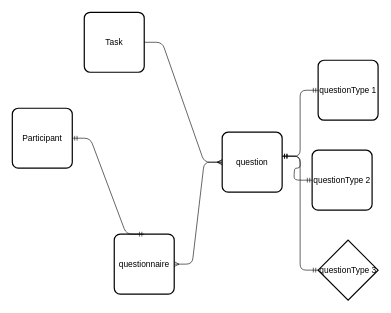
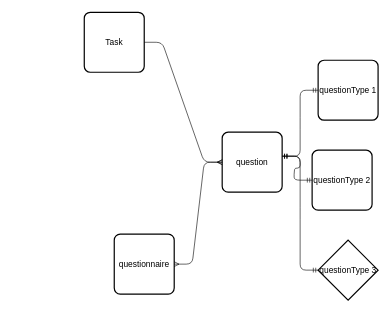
node "Participant": removed
edge "Participant" -- "questionnaire": removed
